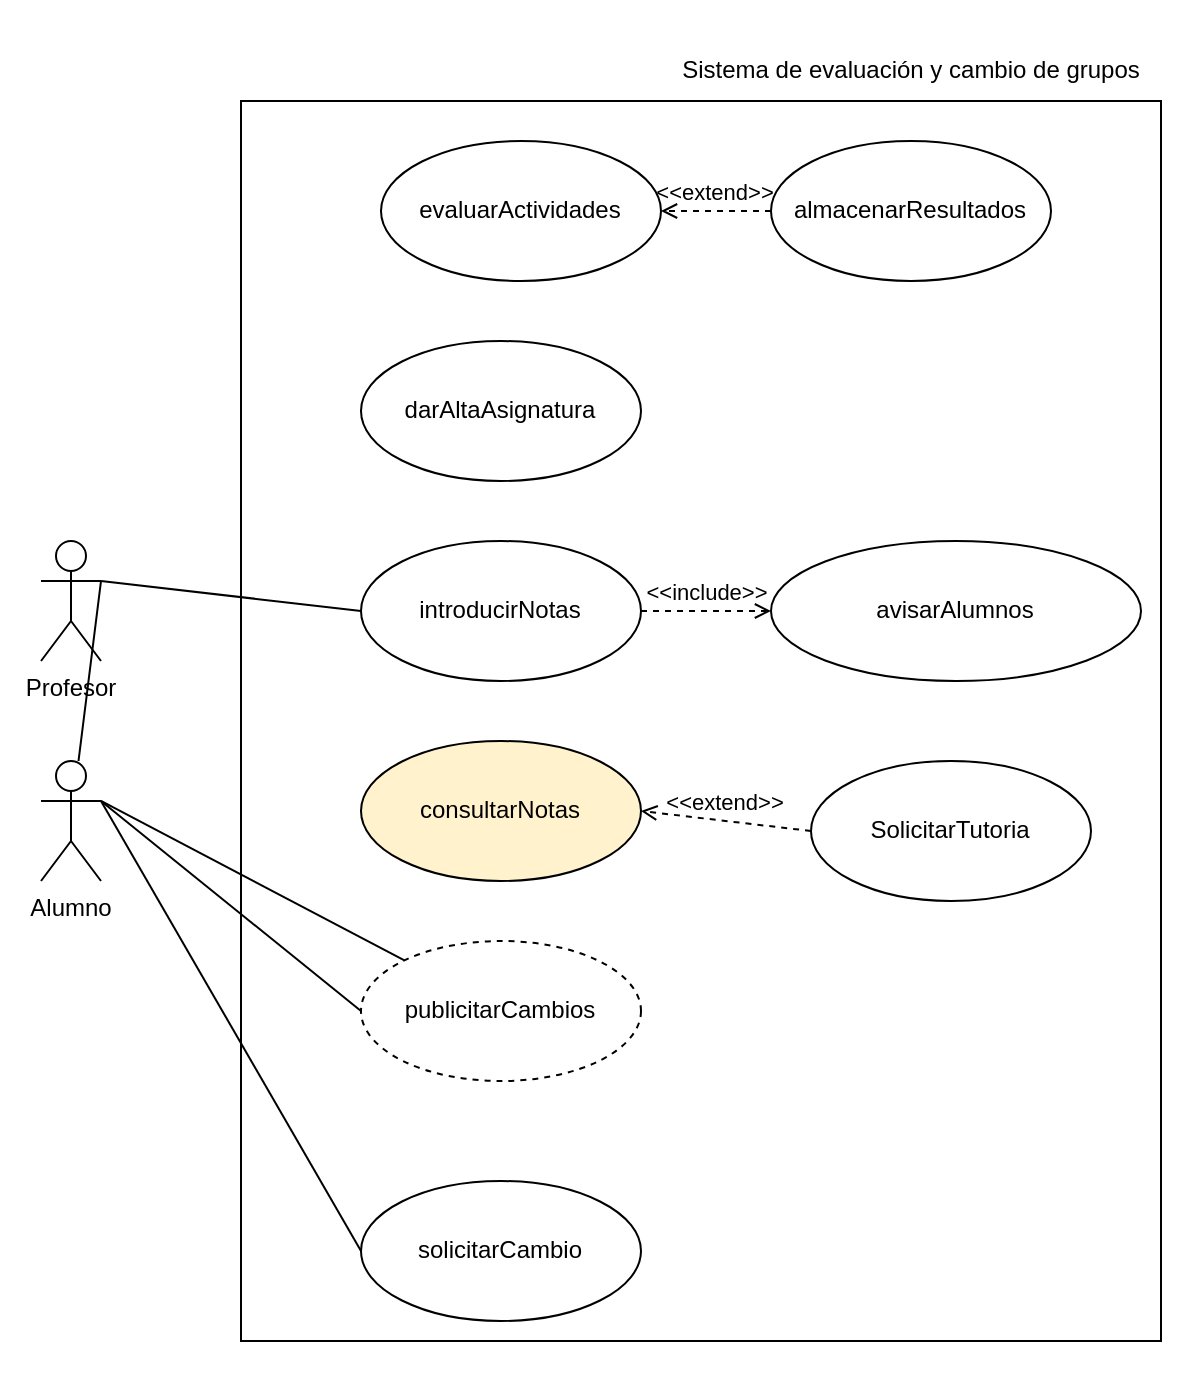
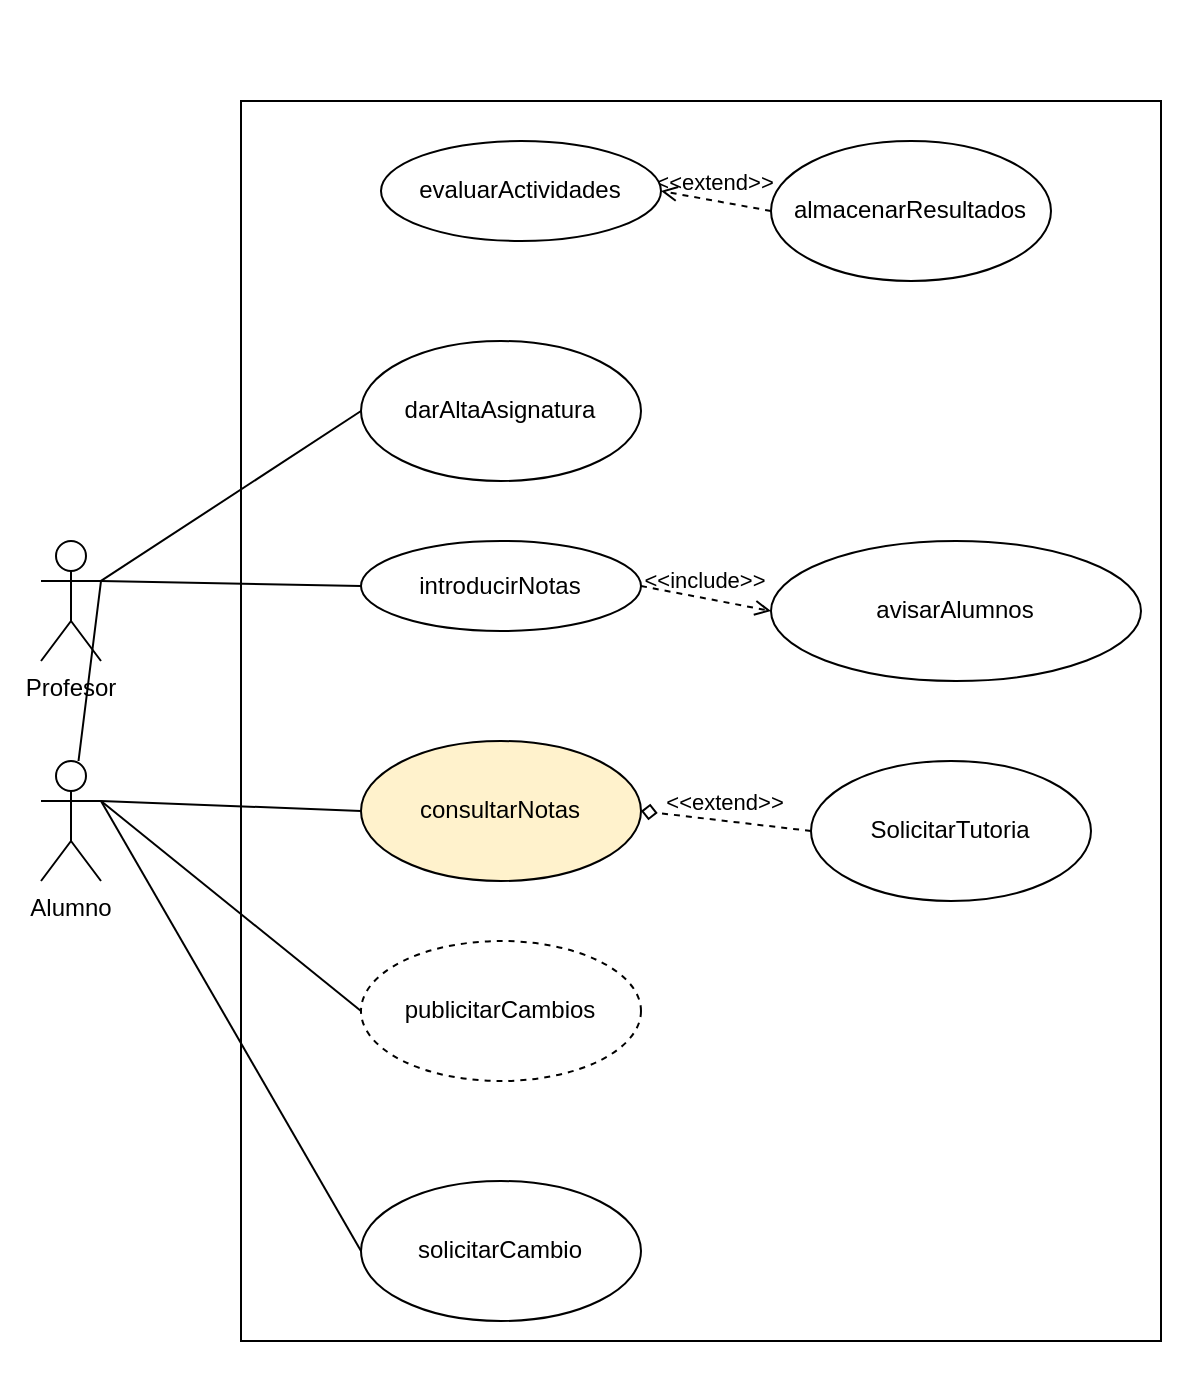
node "Sistema de evaluación y cambio de grupos": removed
node "evaluarActividades": size 280x140 -> 280x100
edge "darAltaAsignatura" -- "Profesor": added
node "introducirNotas": size 280x140 -> 280x90
edge "SolicitarTutoria" -> "consultarNotas": arrowhead open -> diamond
edge "Alumno" -- "publicitarCambios": now "Alumno" -- "consultarNotas"
